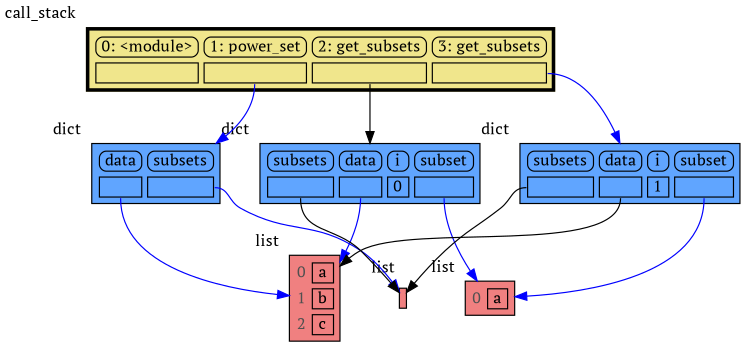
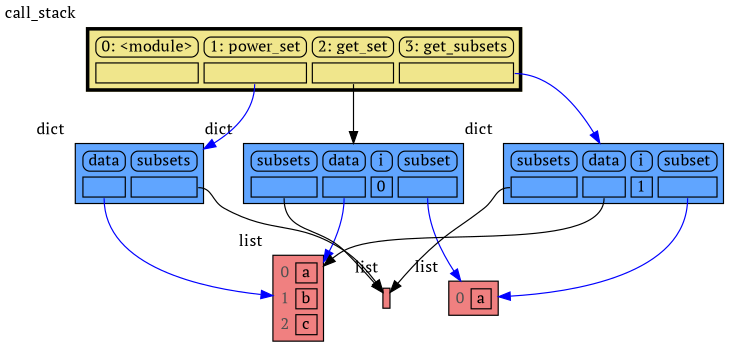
node "0: <module>": text "2: get_subsets" -> "2: get_set"
edge "data" -> "list": color blue -> black
